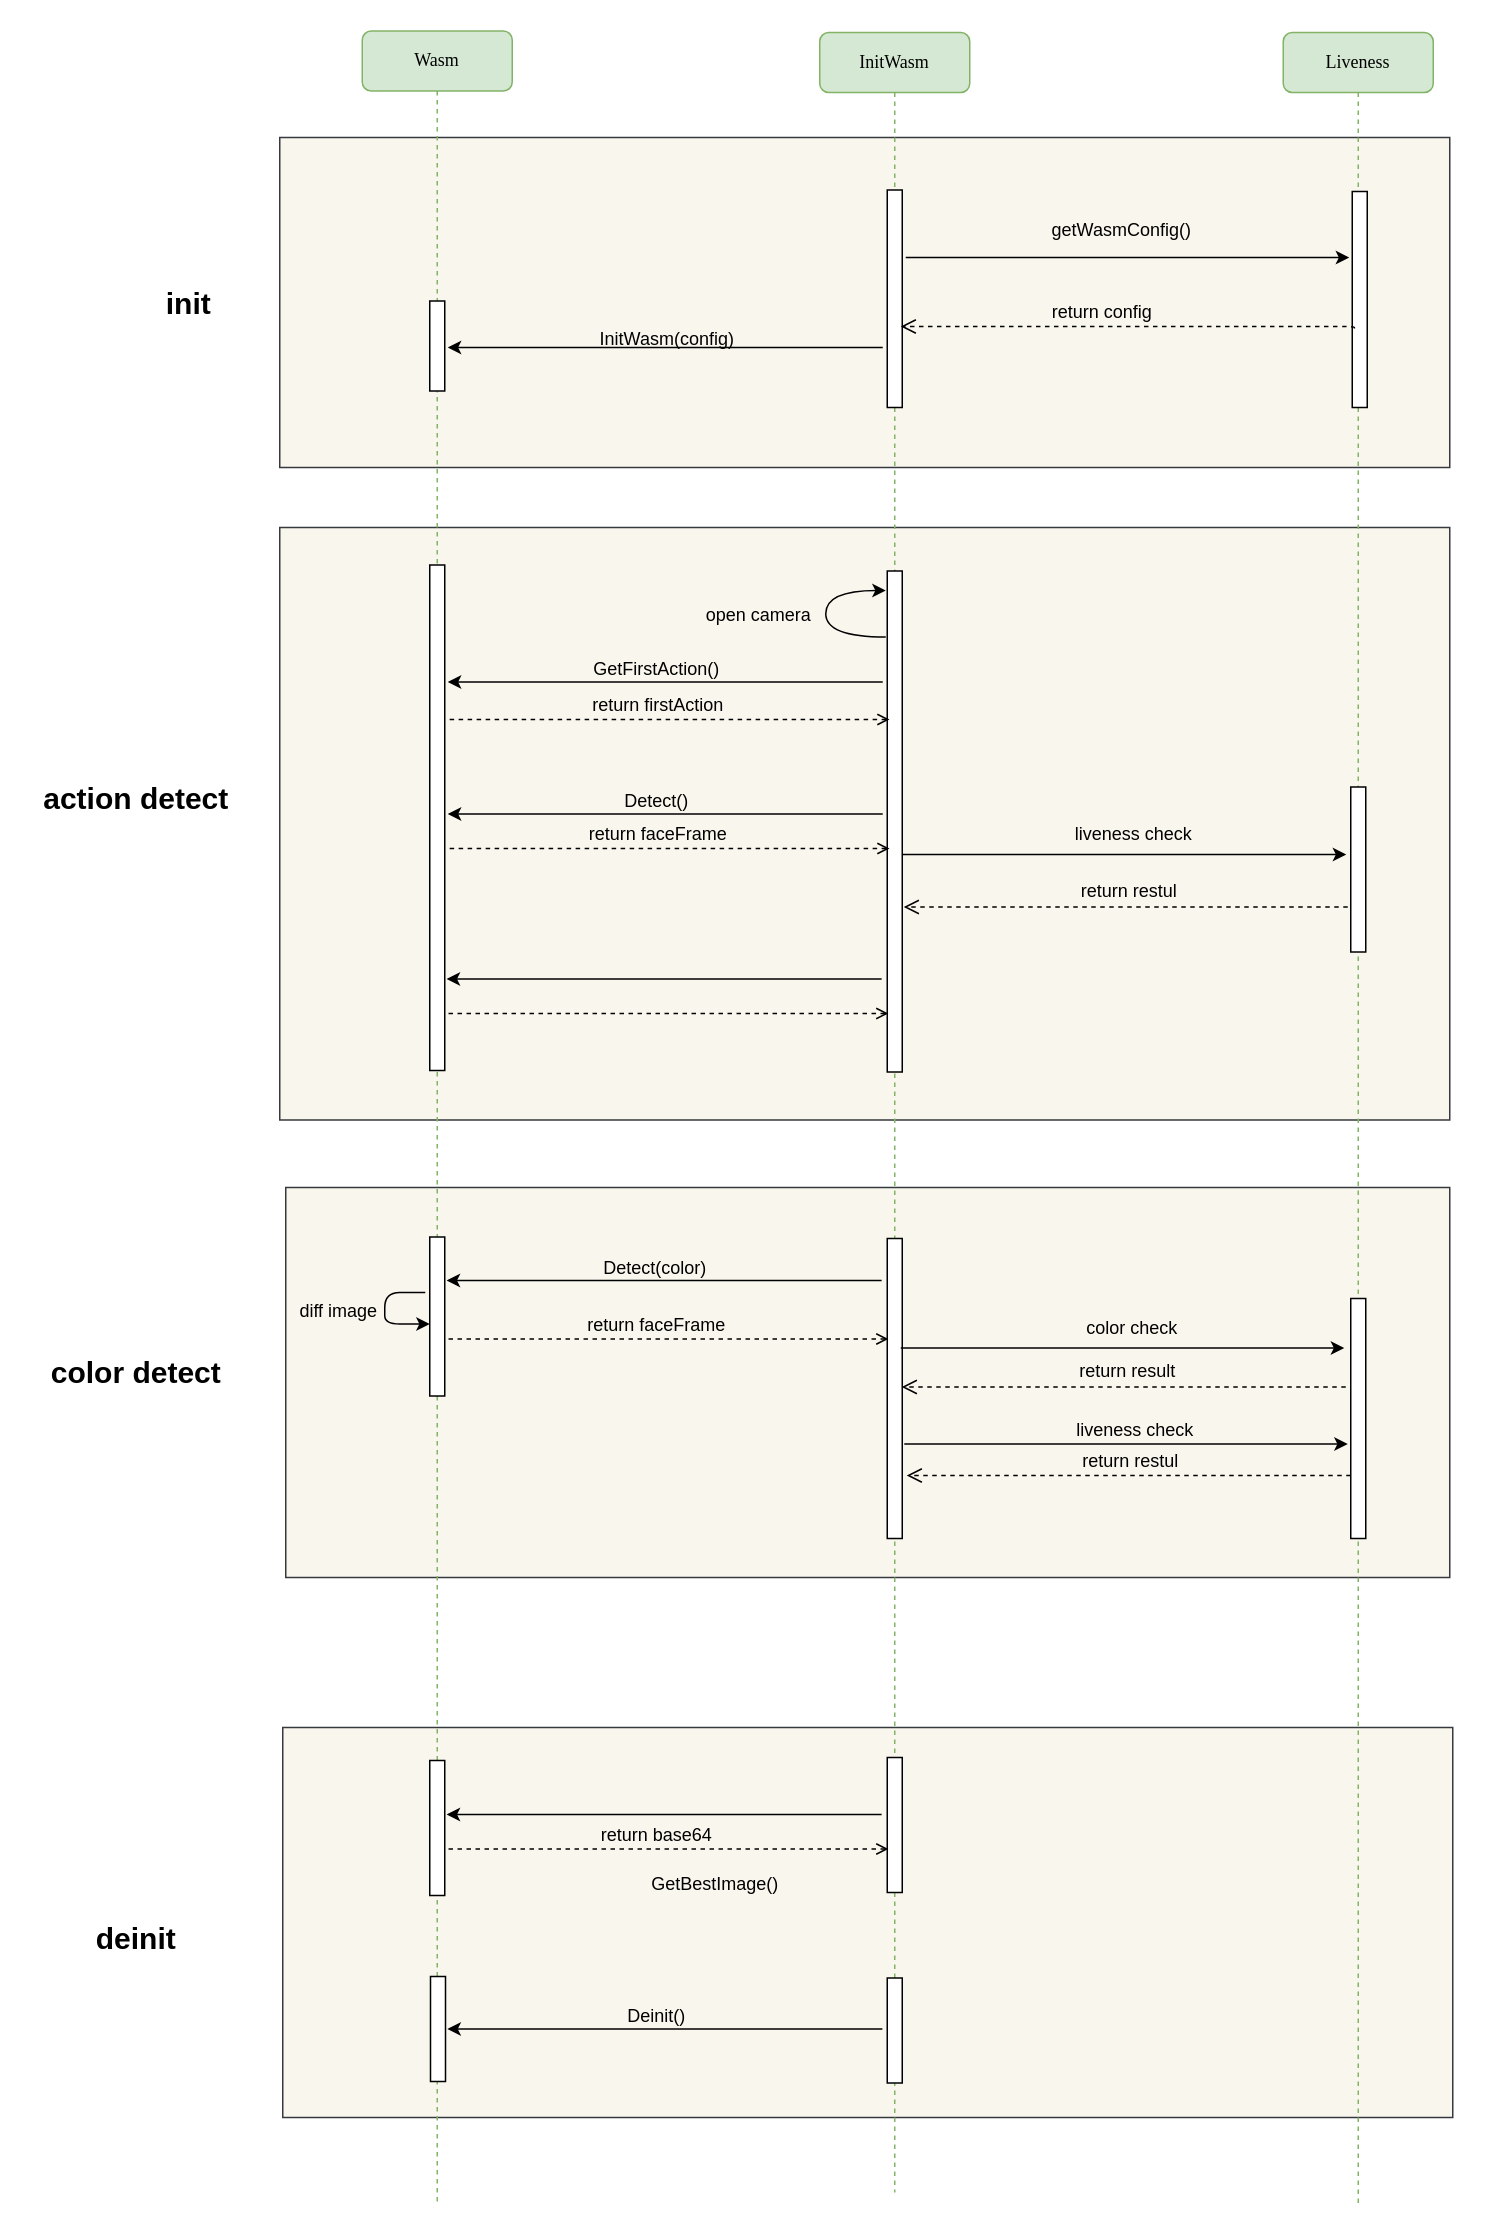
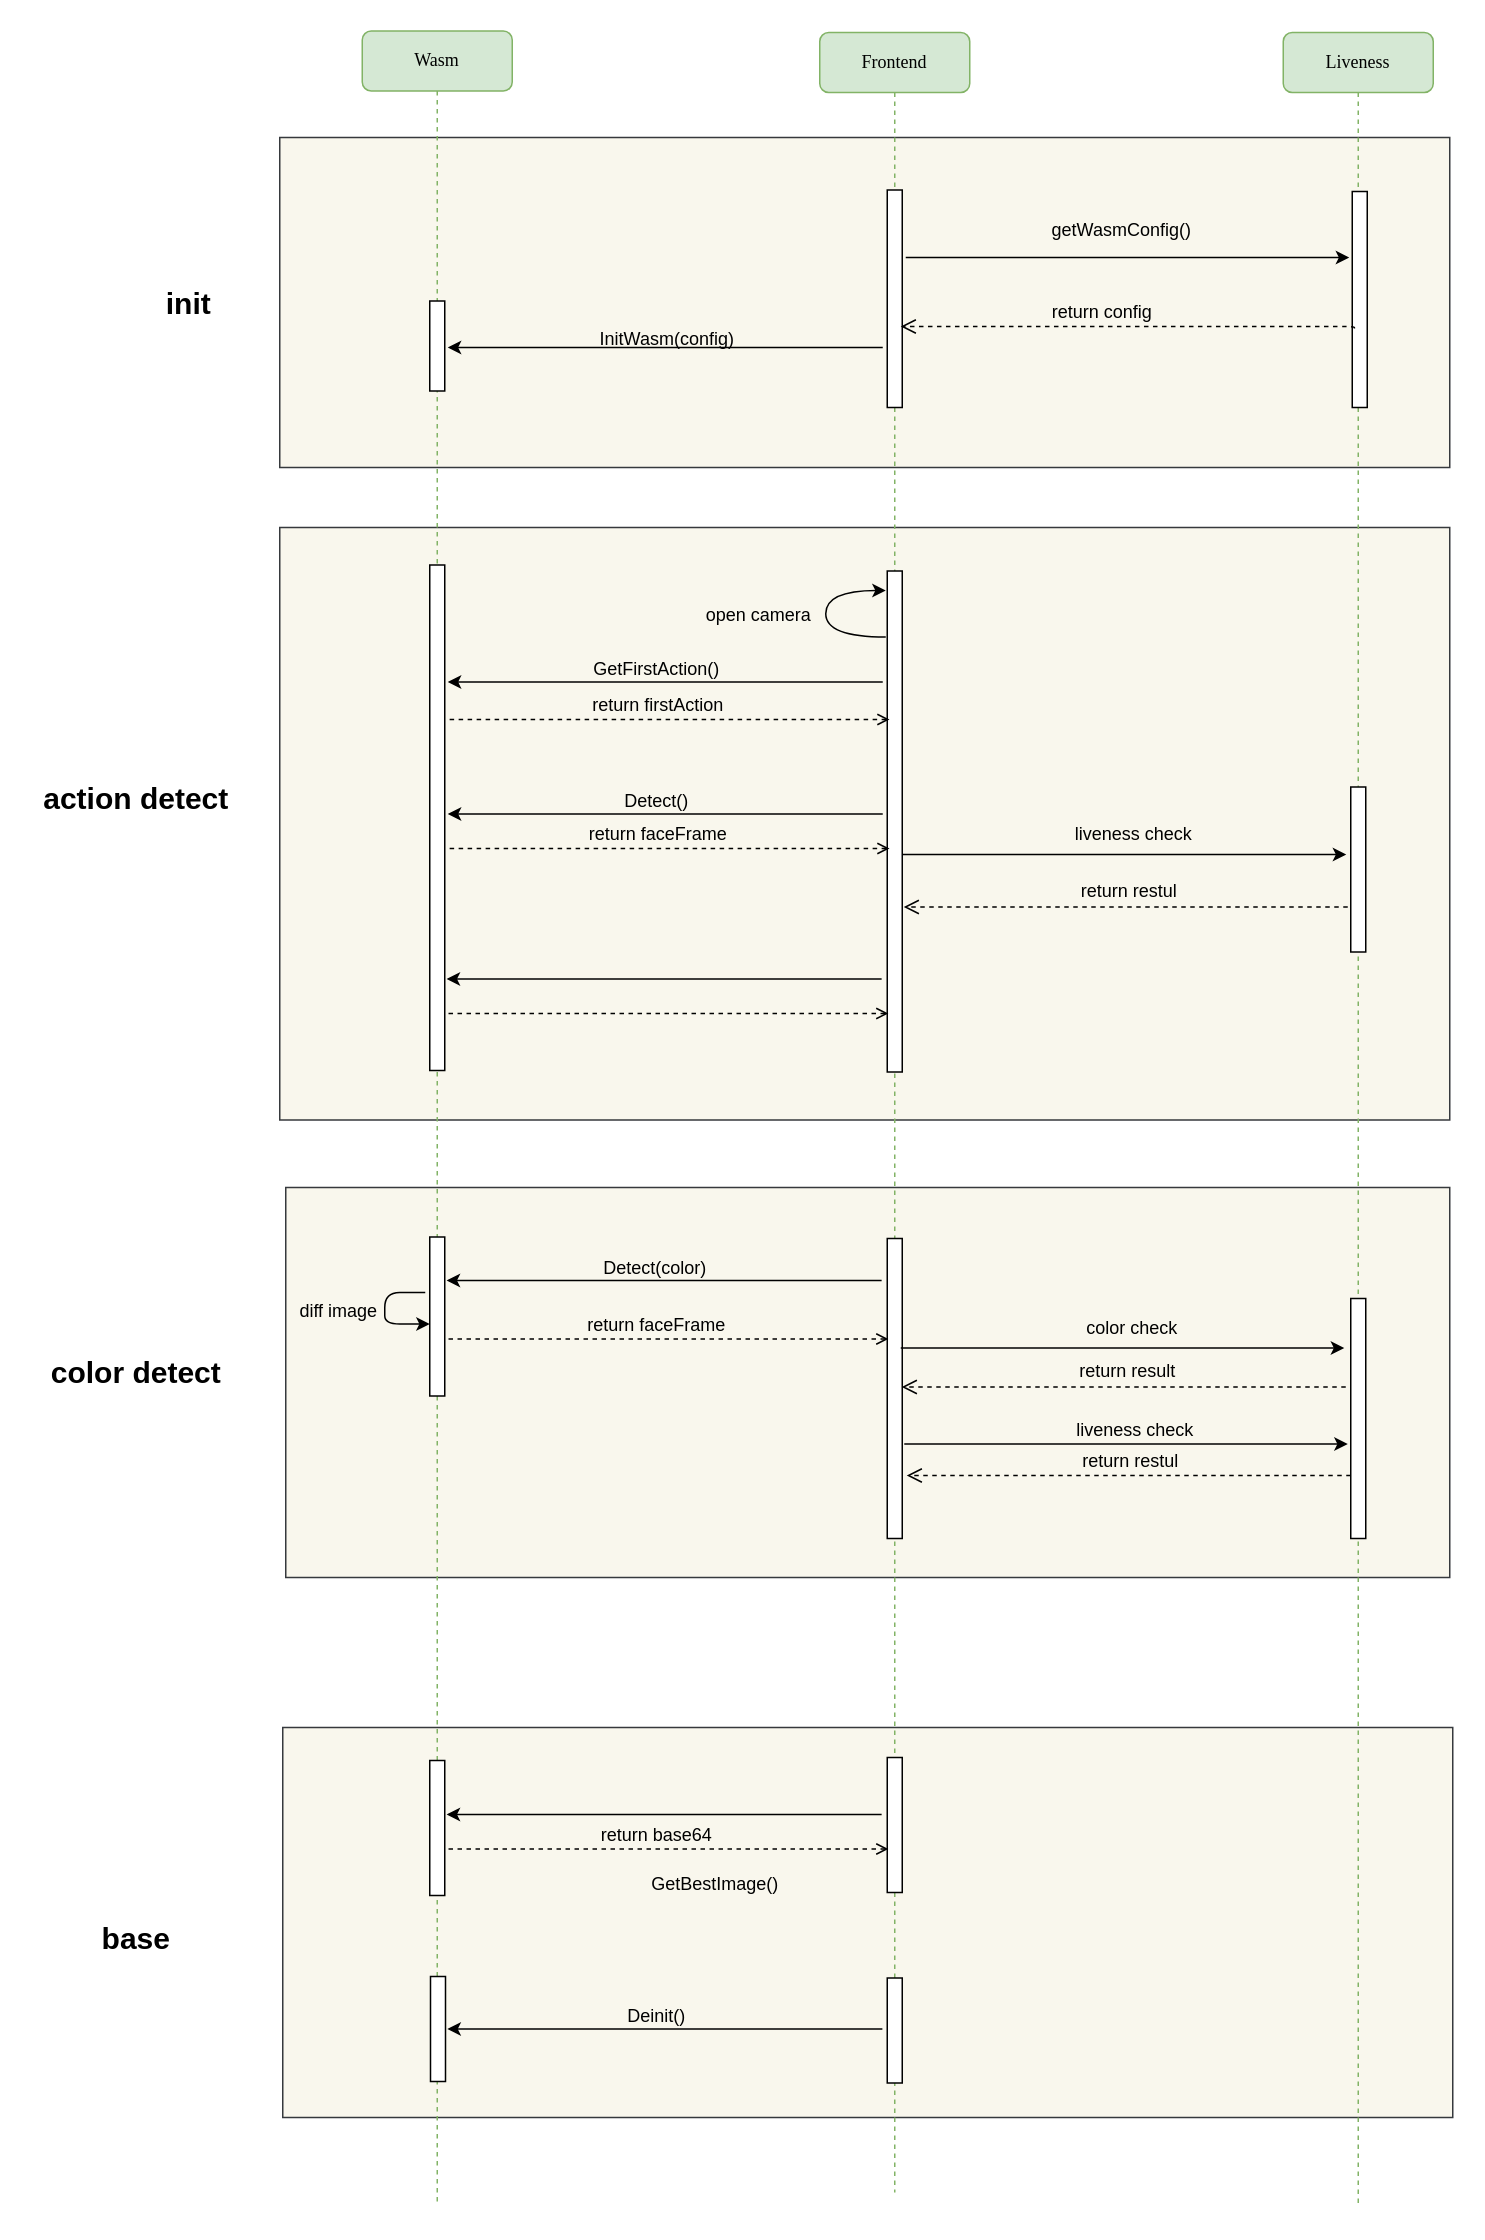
node "InitWasm": label "InitWasm" -> "Frontend"
node "deinit": label "deinit" -> "base"
